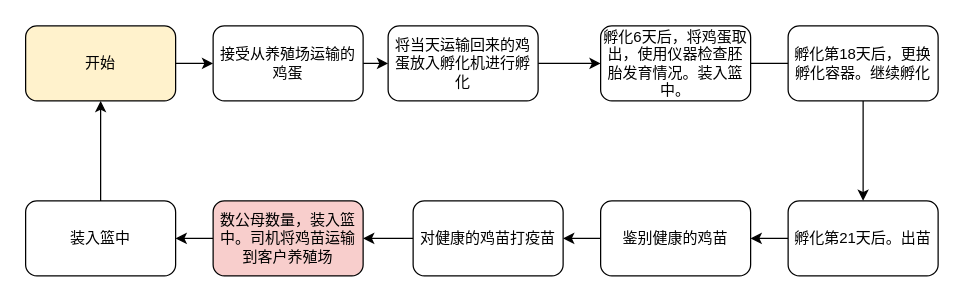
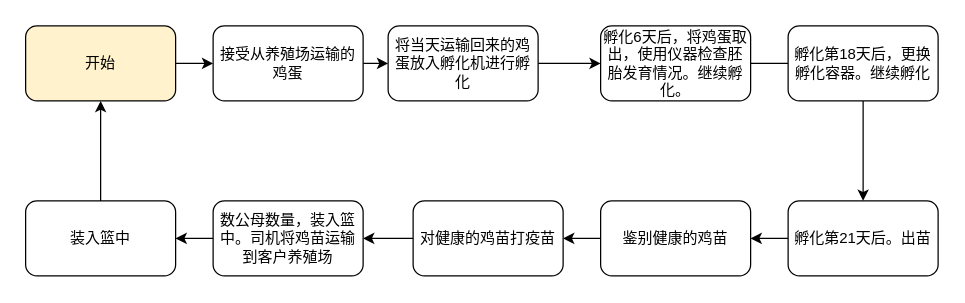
node "孵化6天后，将鸡蛋取出，使用仪器检查胚胎发育情况。装入篮中。": label "孵化6天后，将鸡蛋取出，使用仪器检查胚胎发育情况。装入篮中。" -> "孵化6天后，将鸡蛋取出，使用仪器检查胚胎发育情况。继续孵化。"
node "数公母数量，装入篮中。司机将鸡苗运输到客户养殖场": fillcolor #f8cecc -> #ffffff
